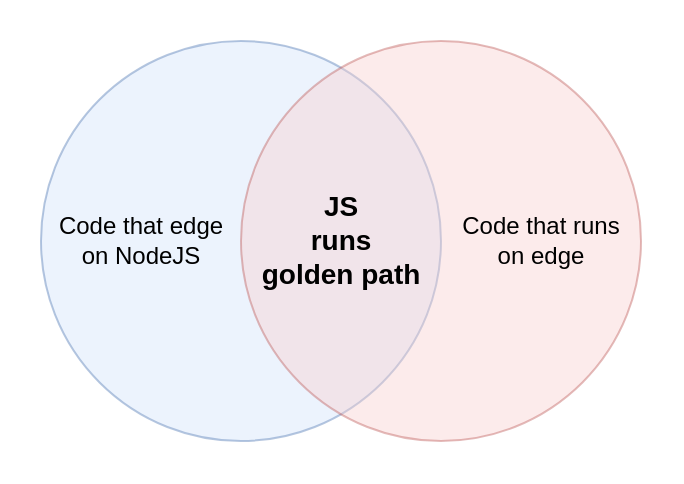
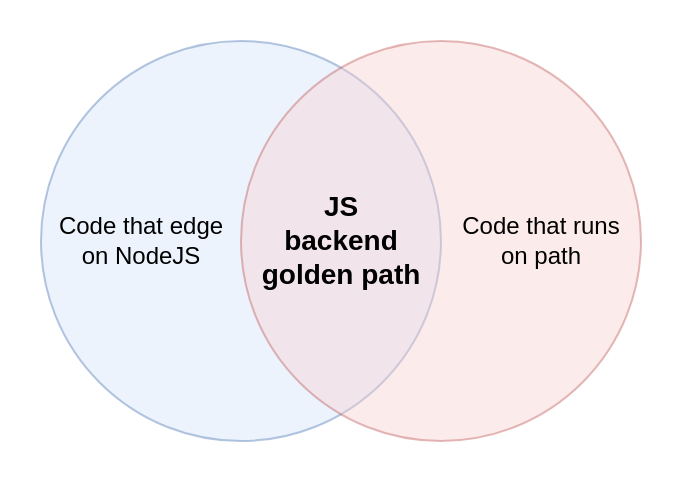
node "JSrunsgolden path": label "JSrunsgolden path" -> "JSbackendgolden path"
node "Code that runs on edge": label "Code that runs on edge" -> "Code that runs on path"
